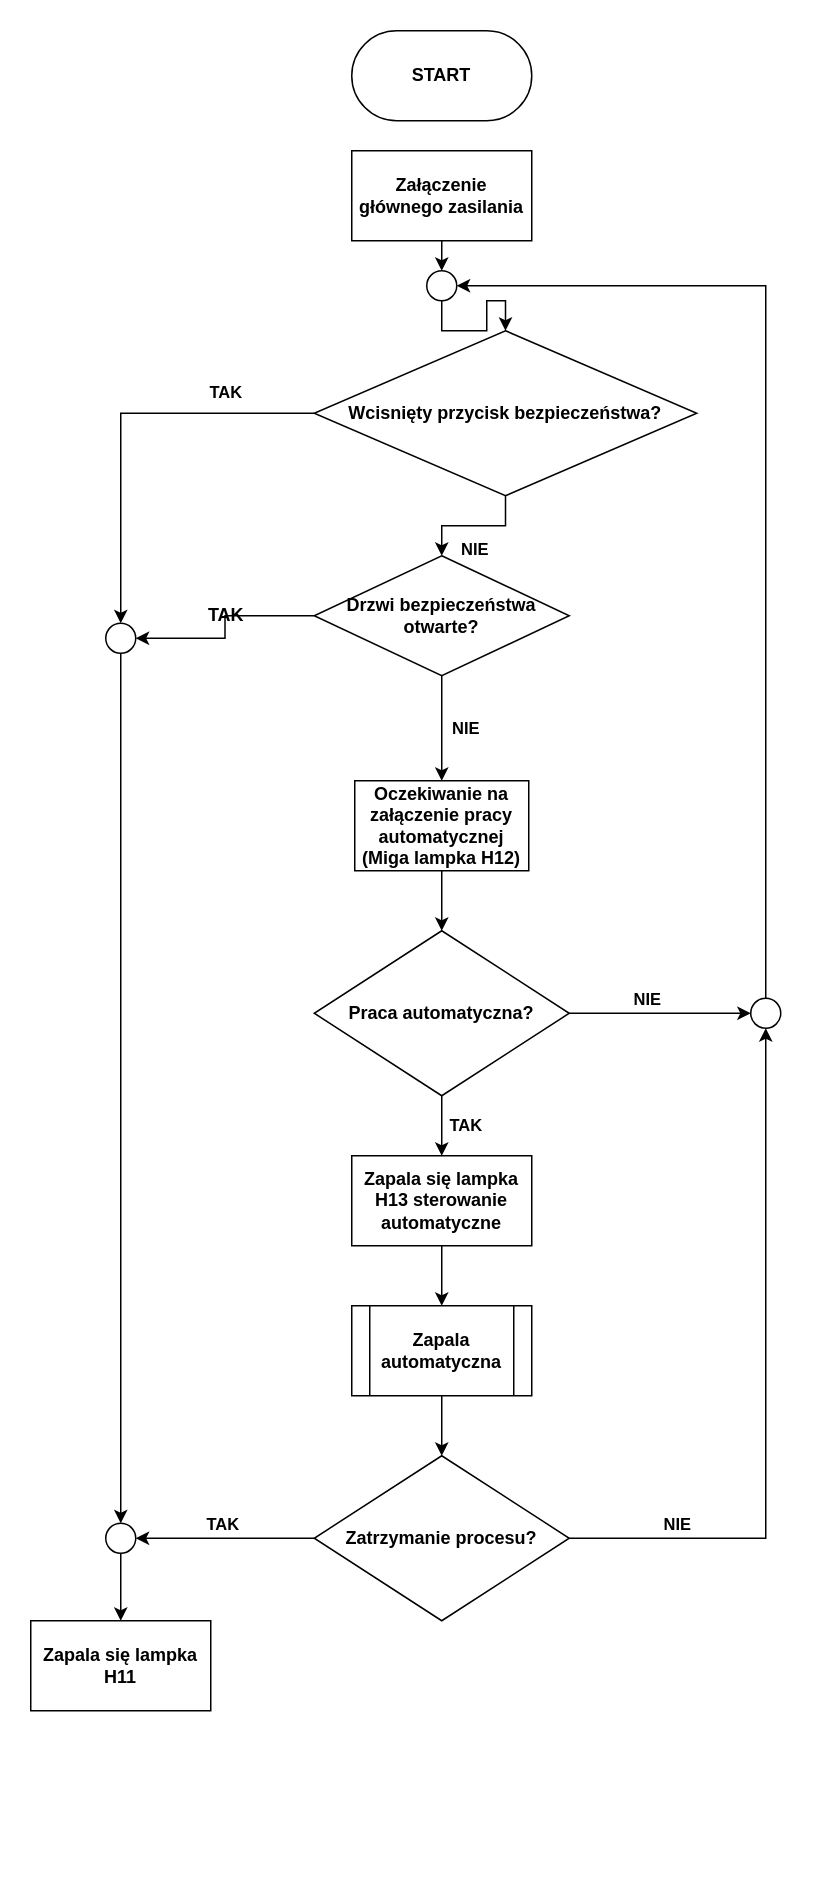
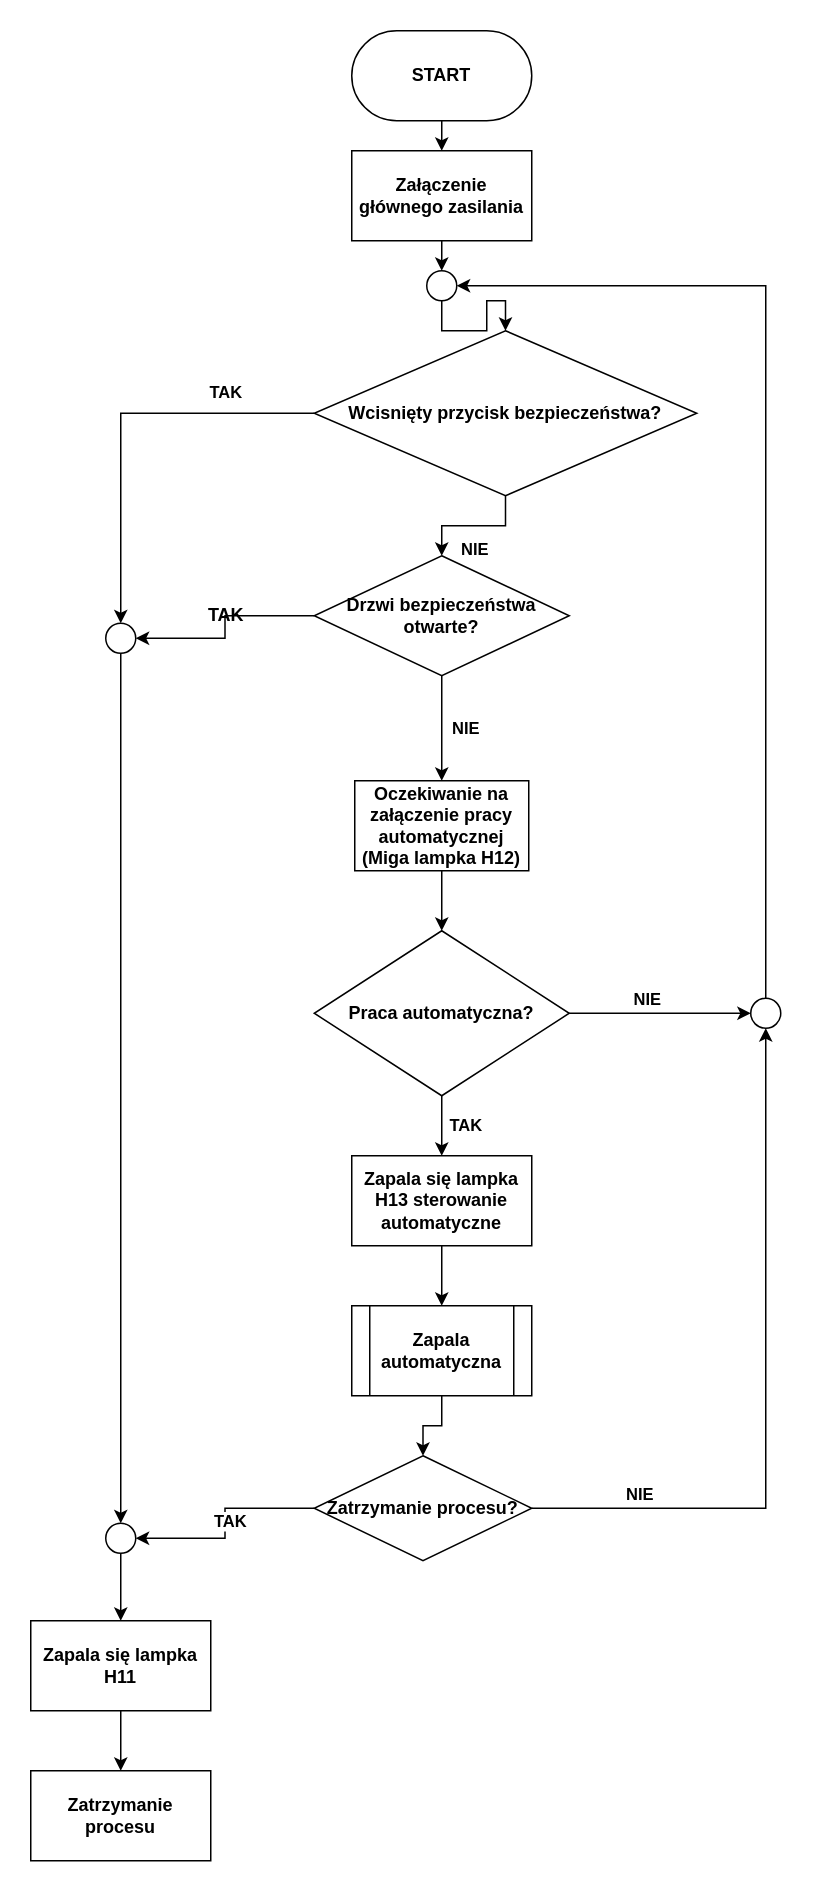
edge "START" -> "Załączenie głównego zasilania": added
node "Zatrzymanie procesu?": size 255x165 -> 218x105
edge "Zapala się lampka H11" -> "Zatrzymanie procesu": added
node "Zatrzymanie procesu": added
